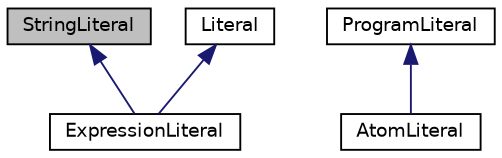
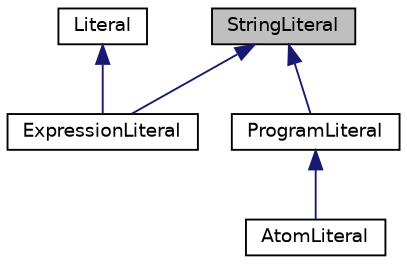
edge "ProgramLiteral" -> "StringLiteral": added
